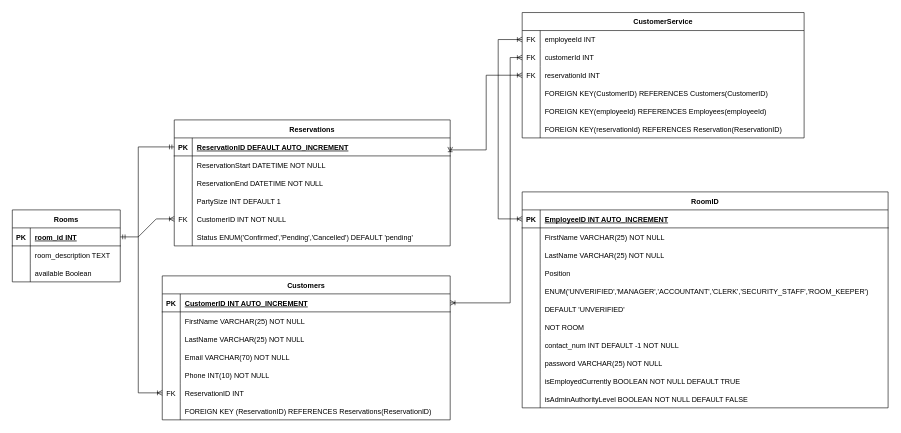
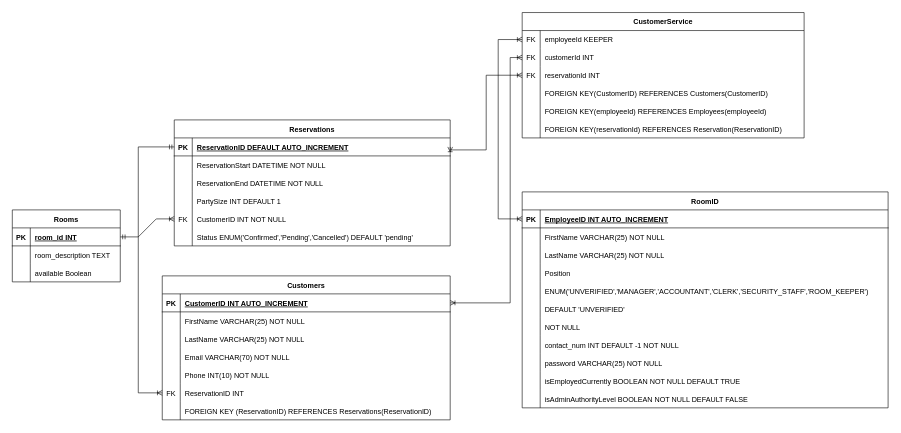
node "employeeId INT": label "employeeId INT" -> "employeeId KEEPER"
node "NOT ROOM": label "NOT ROOM" -> "NOT NULL"
